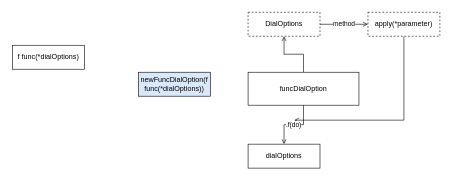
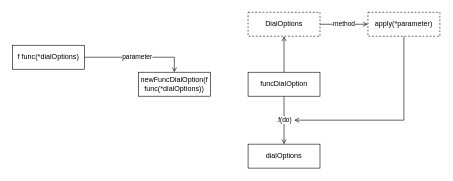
edge "f func(*dialOptions)" -> "newFuncDialOption(f func(*dialOptions))": added, label "parameter"
node "newFuncDialOption(f func(*dialOptions))": fillcolor #dae8fc -> #ffffff
node "funcDialOption": size 111x33 -> 72x24
